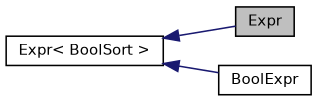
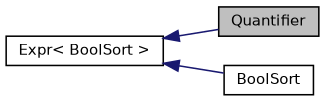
node "Expr": label "Expr" -> "Quantifier"
node "BoolExpr": label "BoolExpr" -> "BoolSort"
